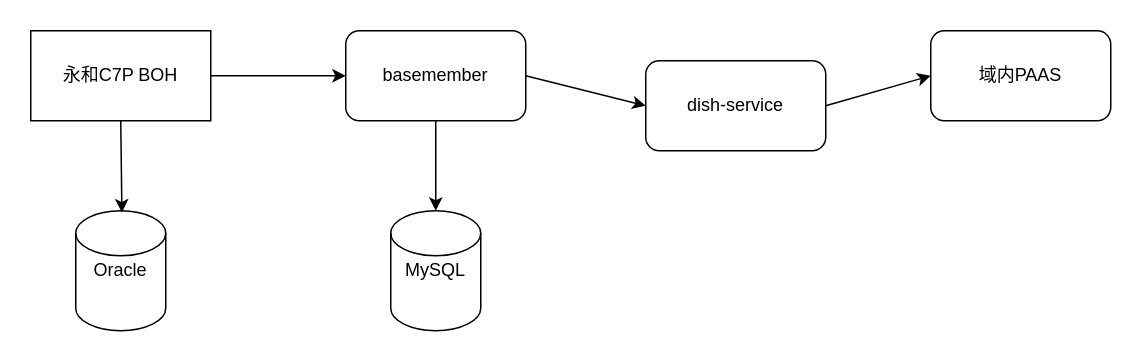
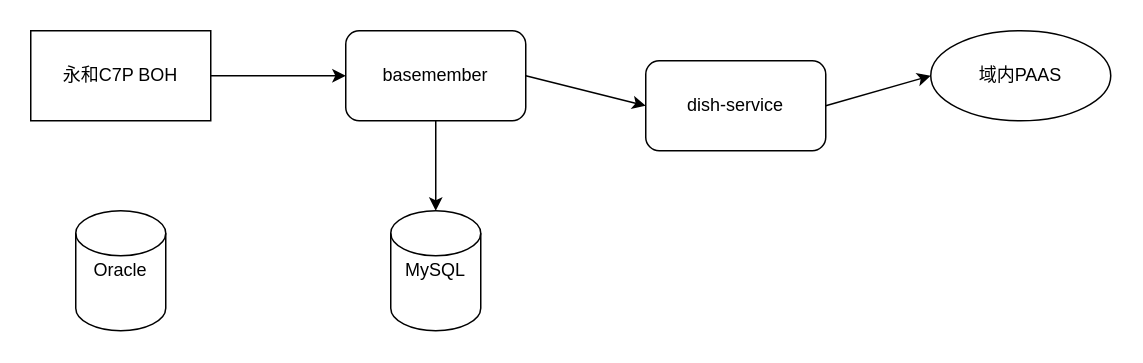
node "域内PAAS": shape rounded rectangle -> ellipse
edge "永和C7P BOH" -> "Oracle": removed
